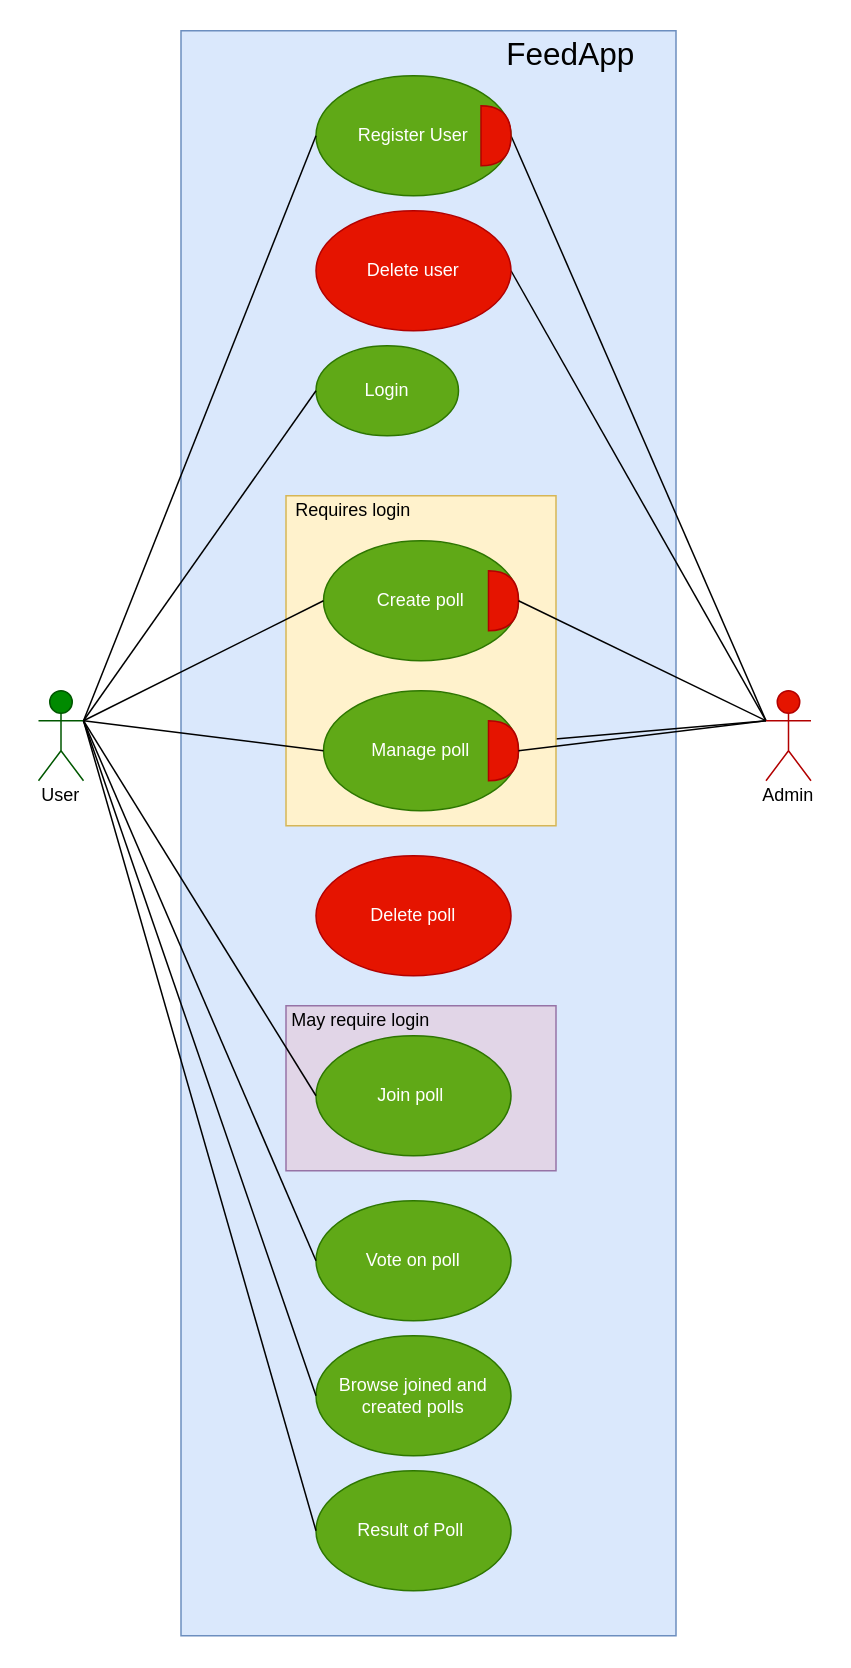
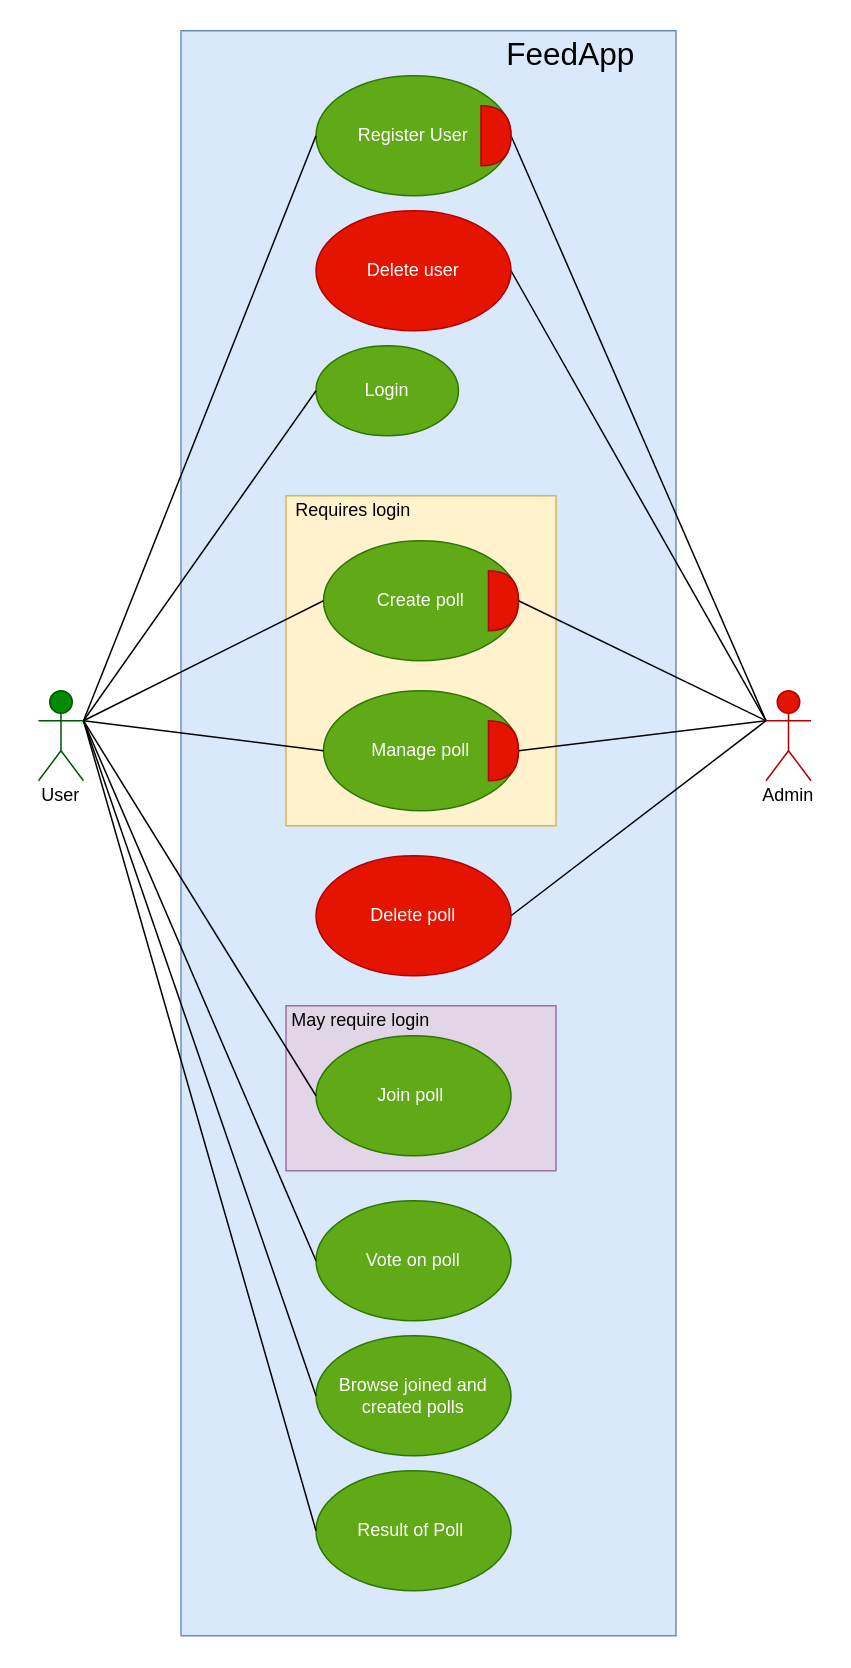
edge "Administrator" -- "Manage poll": now "Administrator" -- "Delete poll"
